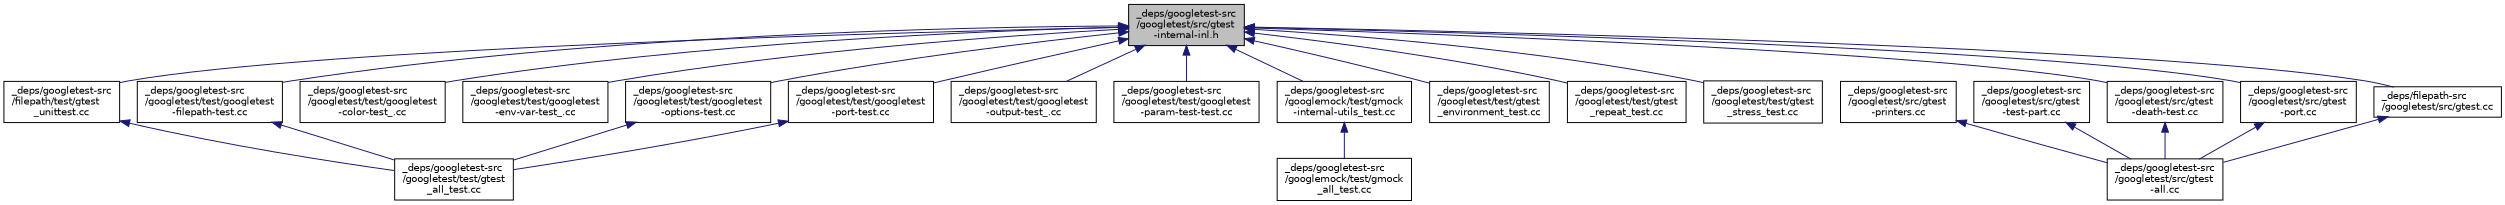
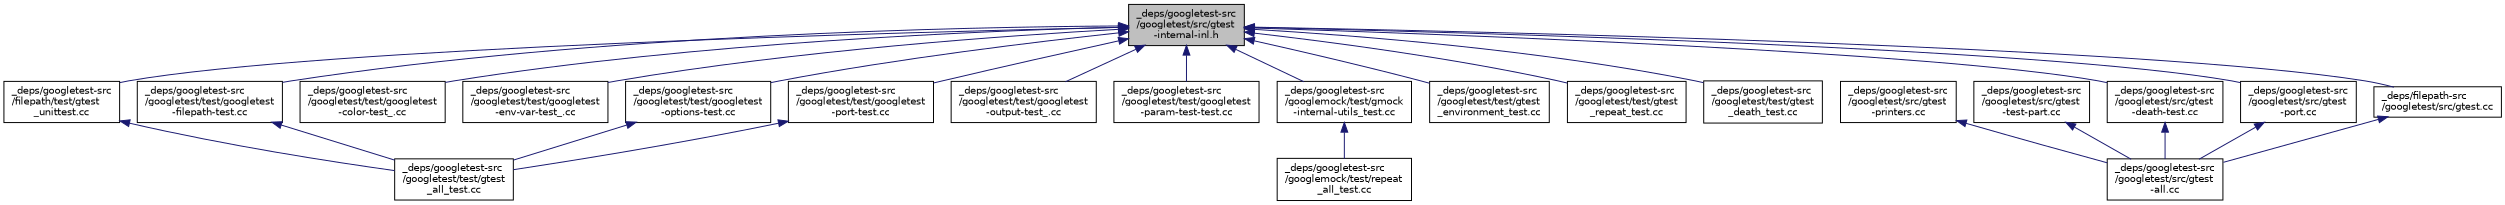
node "_deps/googletest-src /googletest/test/gtest _stress_test.cc": label "_deps/googletest-src /googletest/test/gtest _stress_test.cc" -> "_deps/googletest-src /googletest/test/gtest _death_test.cc"
node "_deps/googletest-src /googlemock/test/gmock _all_test.cc": label "_deps/googletest-src /googlemock/test/gmock _all_test.cc" -> "_deps/googletest-src /googlemock/test/repeat _all_test.cc"
